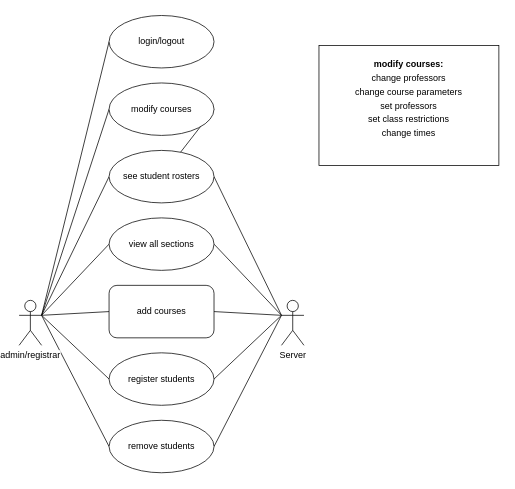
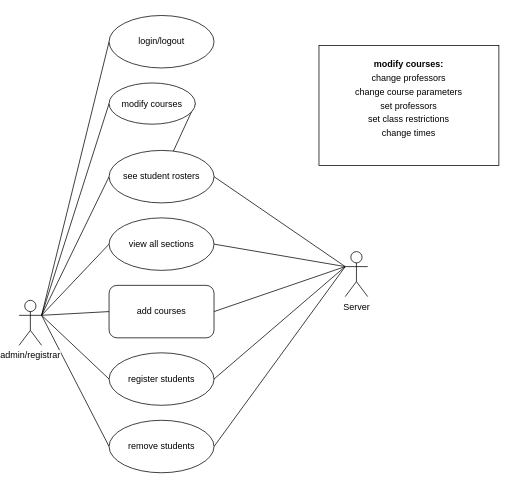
node "modify courses": size 105x53 -> 86x41
node "Server": moved (293, 323) -> (357, 274)
